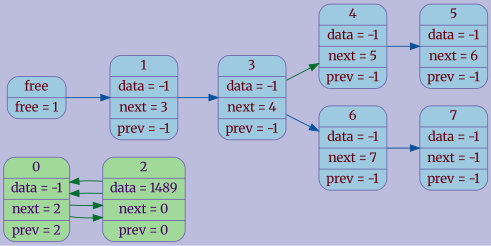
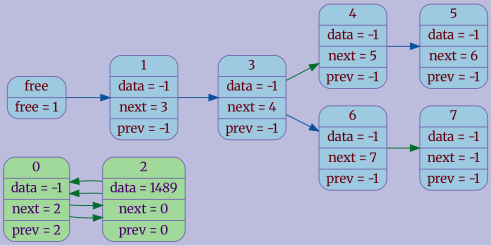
edge "6" -> "7": color #08519c -> #006d2c
